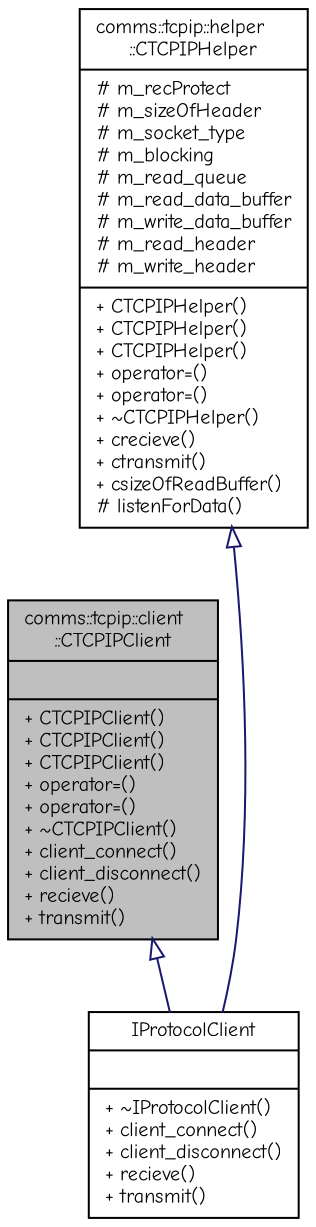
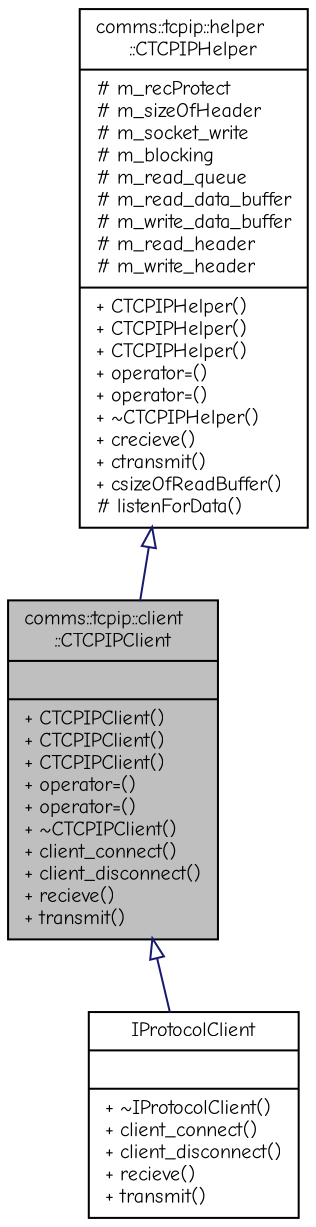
node "comms::tcpip::helper": text "# m_socket_type" -> "# m_socket_write"
edge "IProtocolClient" -> "comms::tcpip::helper": now "comms::tcpip::client" -> "comms::tcpip::helper"
